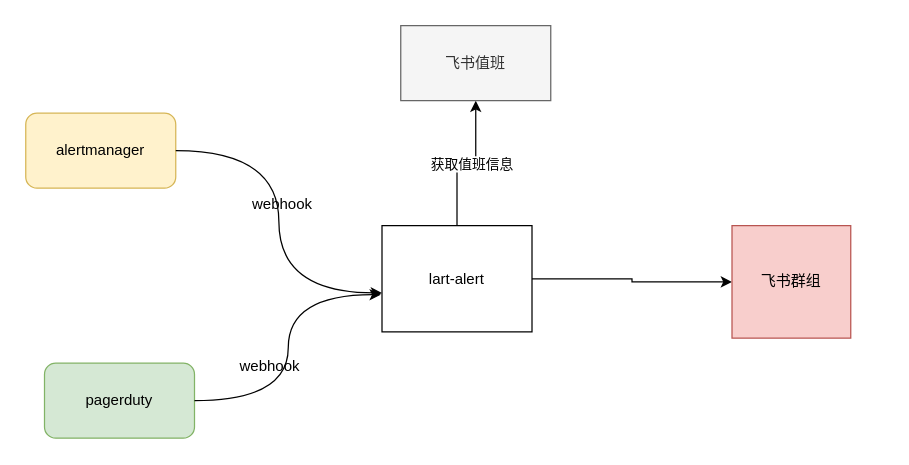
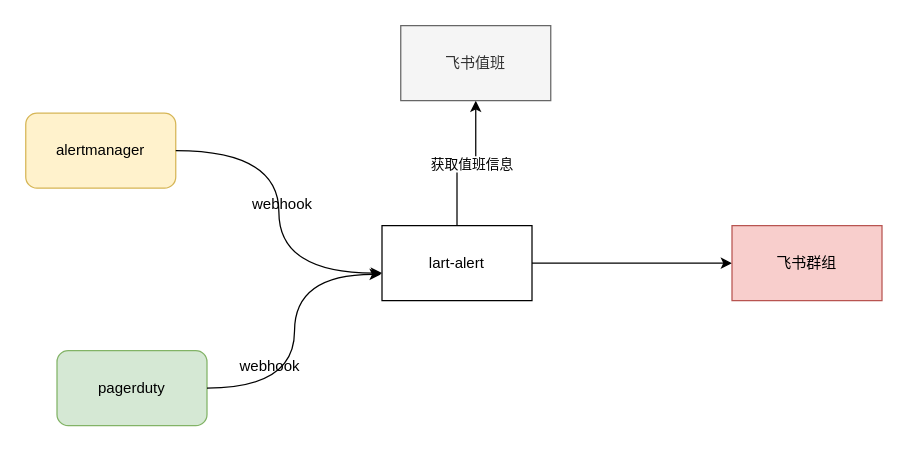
node "lart-alert": size 150x106 -> 150x75
node "飞书群组": size 119x113 -> 150x75
node "pagerduty": moved (119, 401) -> (132, 388)
